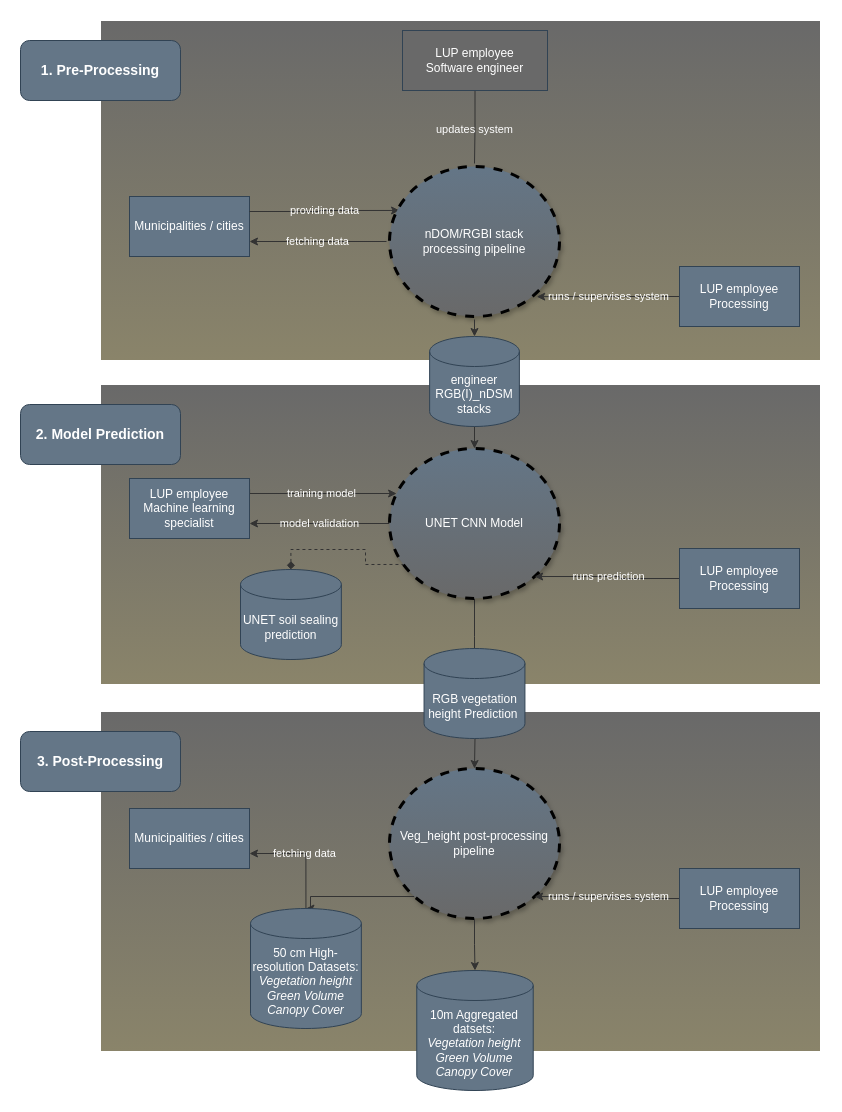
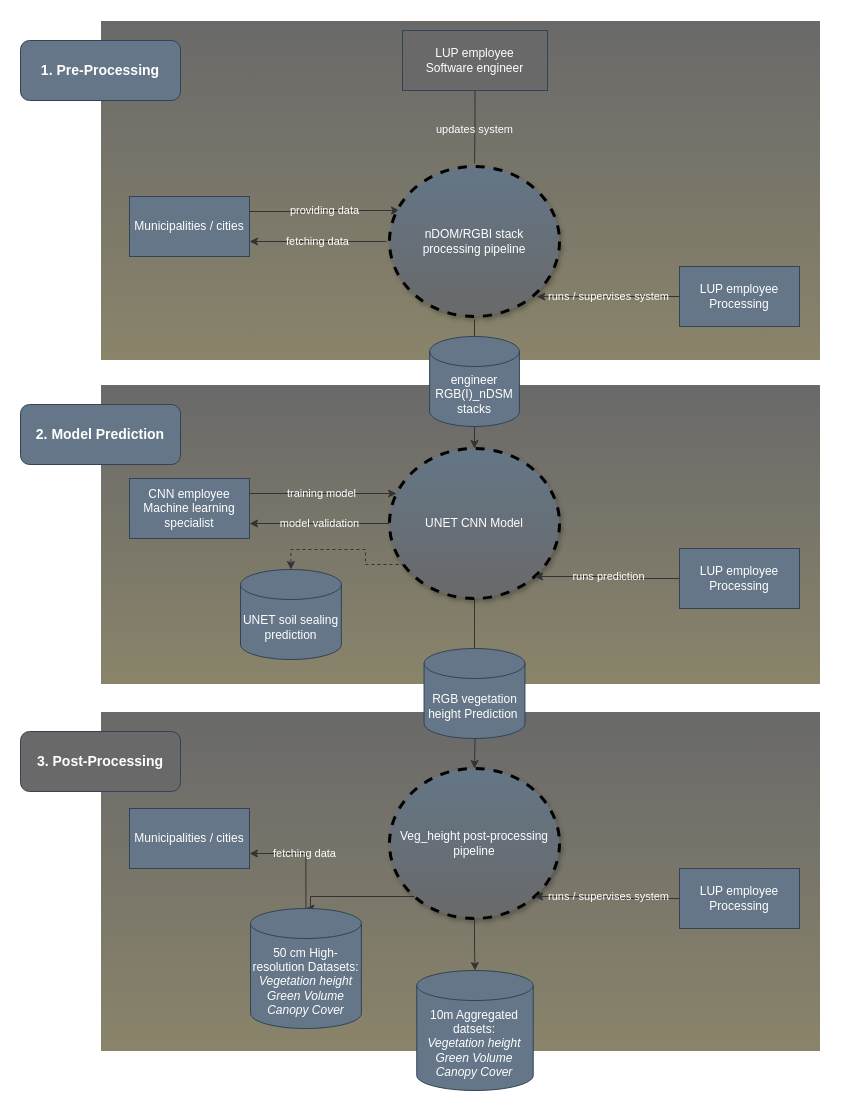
edge "nDOM/RGBI stack processing pipeline" -> "engineer RGB(I)_nDSM stacks": arrowhead classic -> none
node "LUP employee Machine learning specialist": label "LUP employee Machine learning specialist" -> "CNN employee Machine learning specialist"
edge "UNET CNN Model" -> "UNET soil sealing prediction": arrowhead diamond -> classic
node "3. Post-Processing": fillcolor #647687 -> #696969
